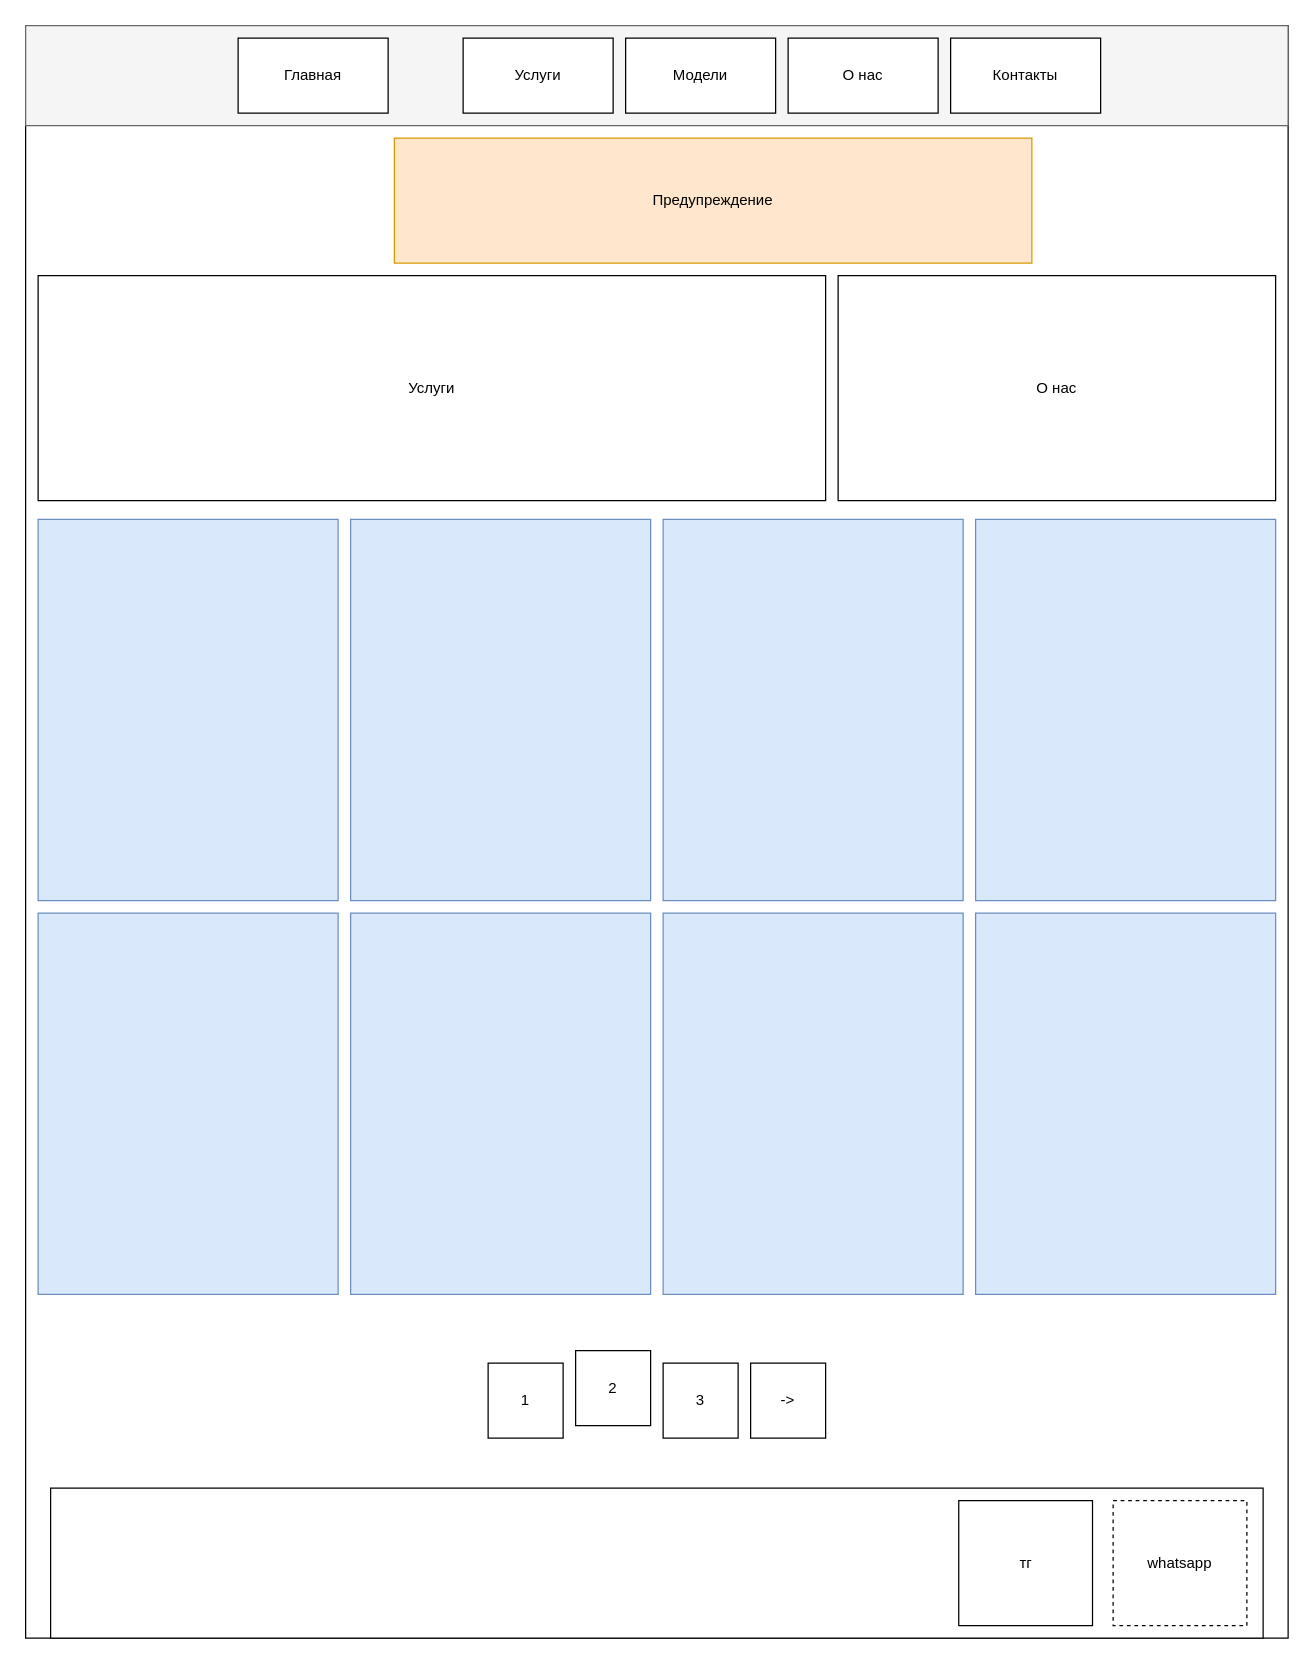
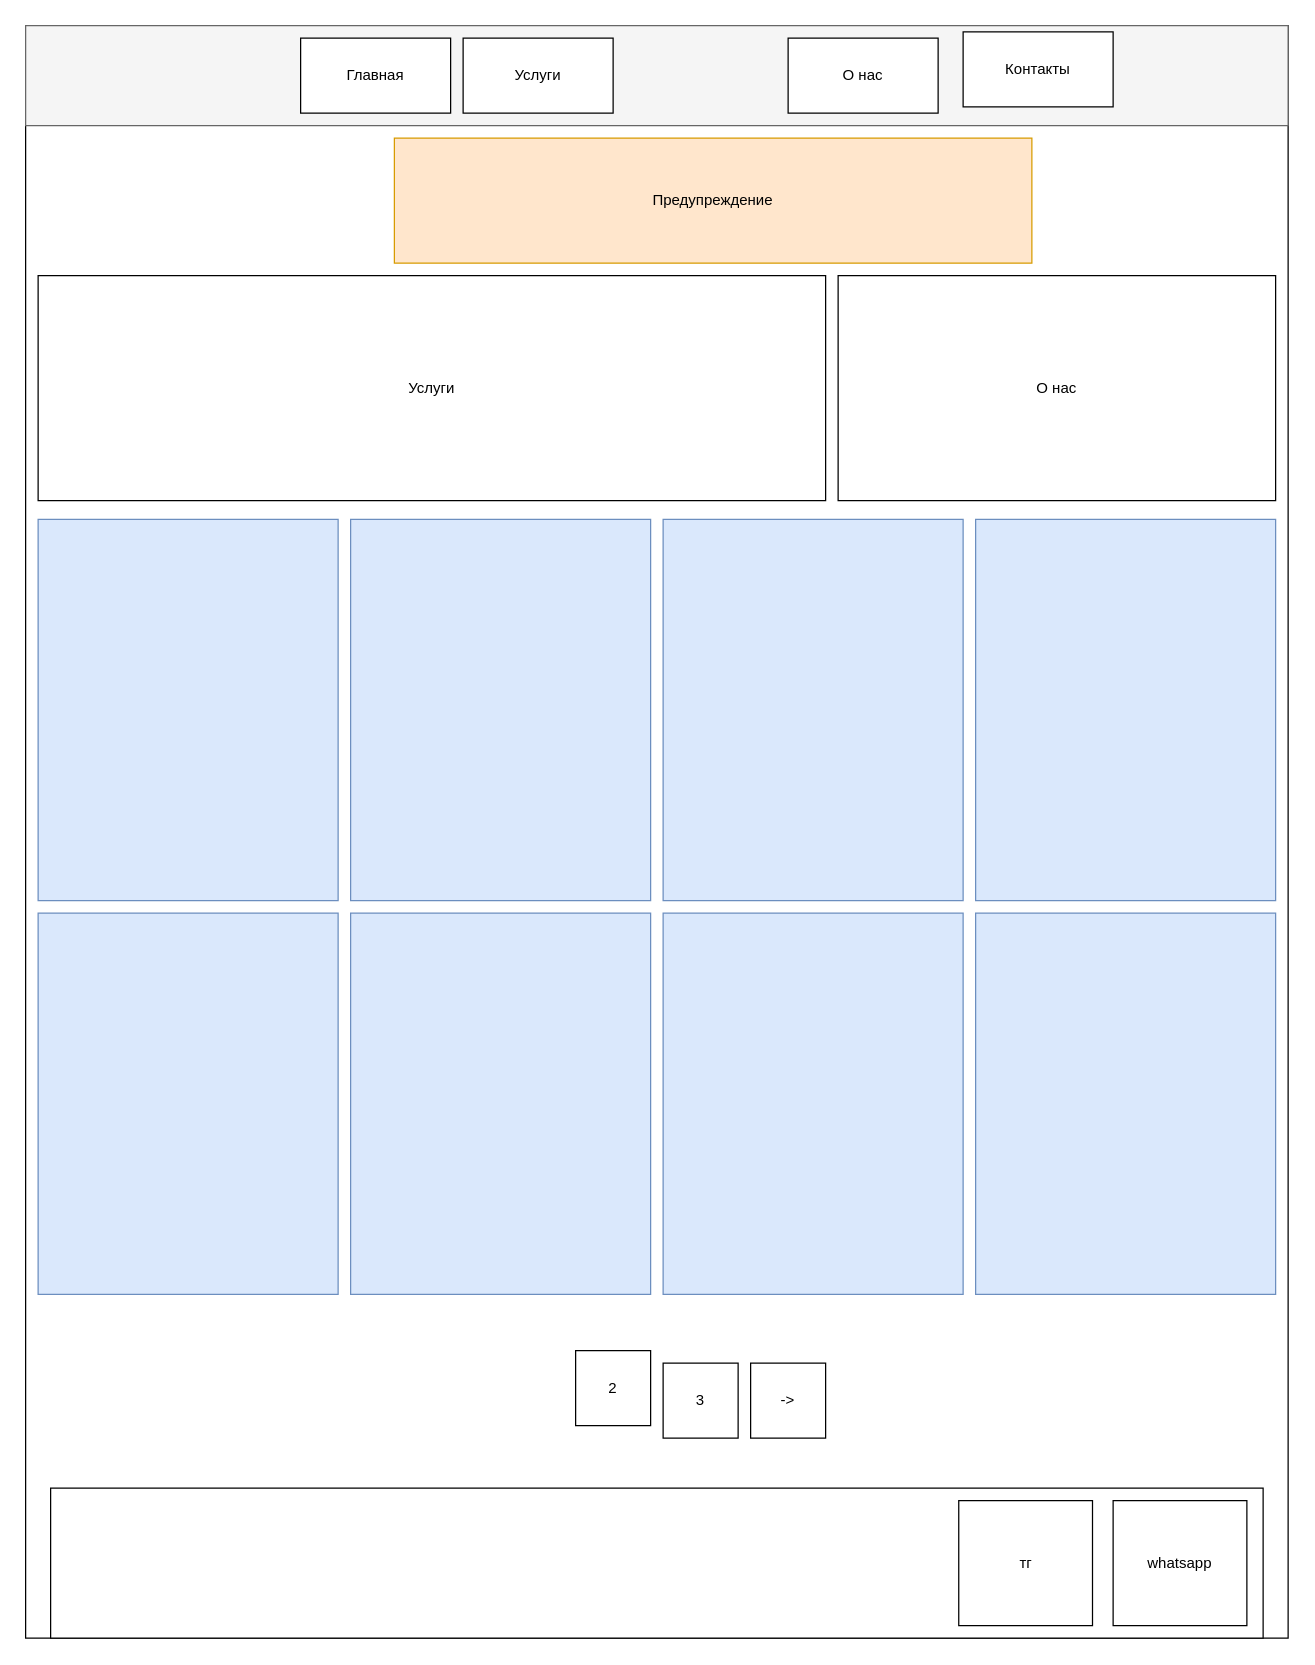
node "Главная": moved (313, 76) -> (376, 76)
node "Модели": removed
node "Контакты": moved (1026, 76) -> (1038, 69)
node "1": removed
node "whatsapp": style dashed -> solid
